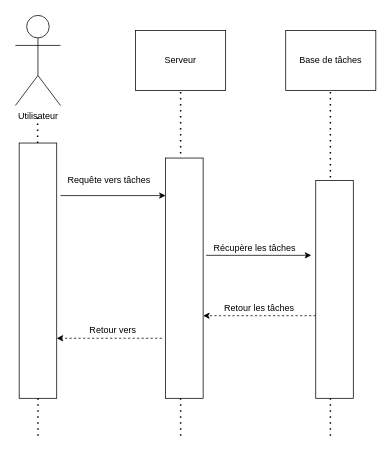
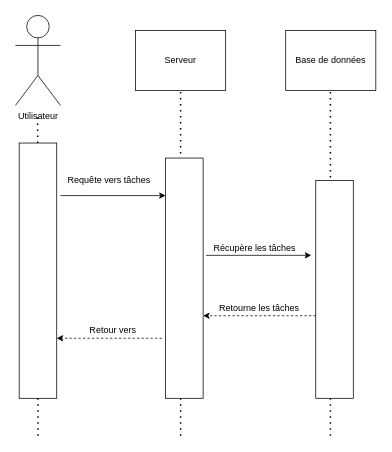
node "Base de tâches": label "Base de tâches" -> "Base de données"
node "Retour les tâches": label "Retour les tâches" -> "Retourne les tâches"
